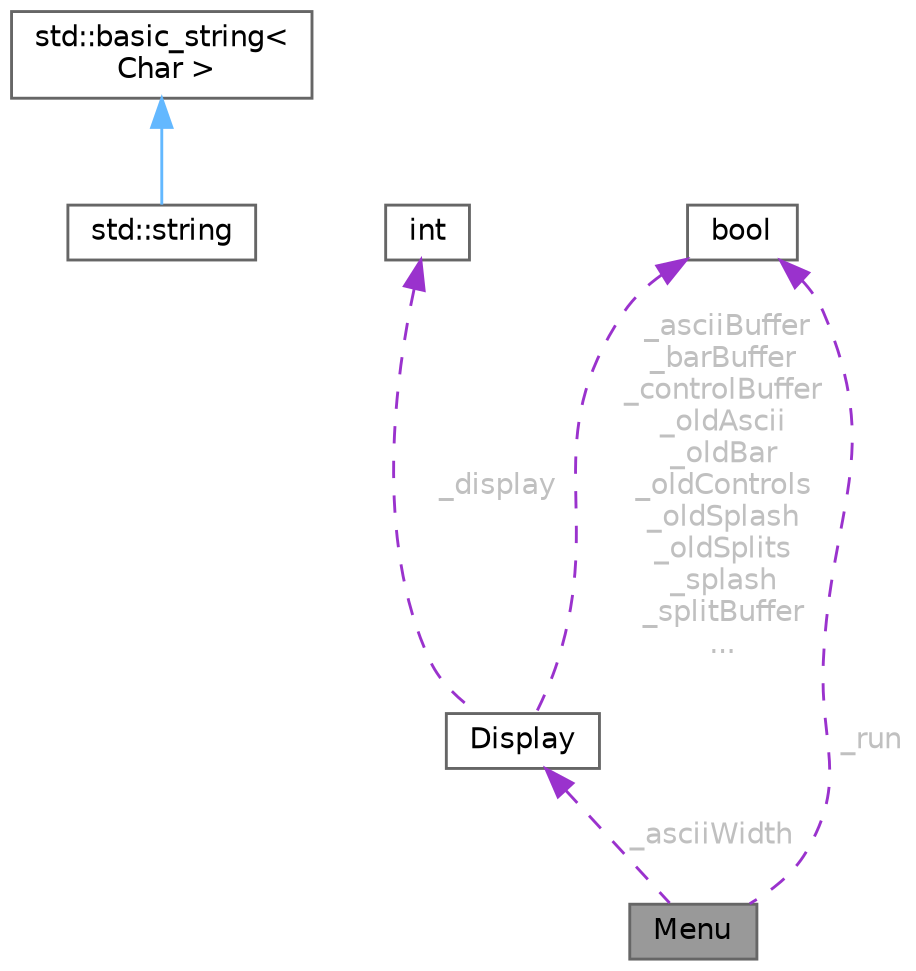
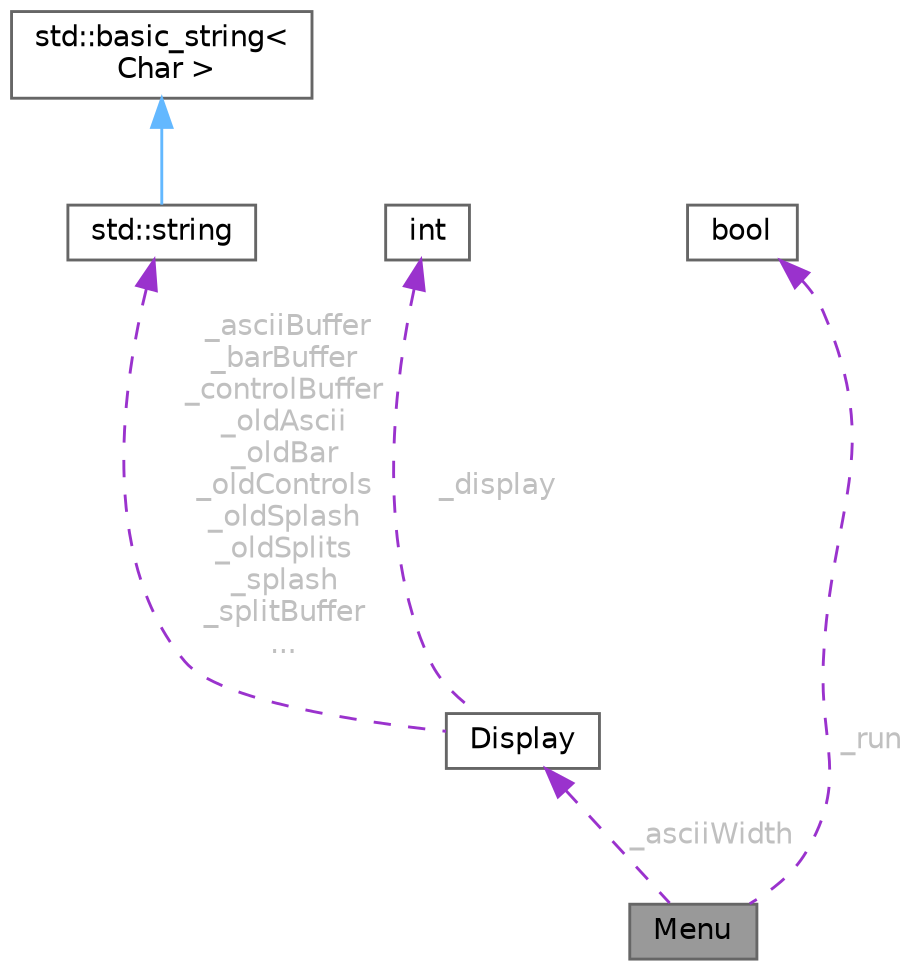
edge "Display" -> "bool": now "Display" -> "std::string"
